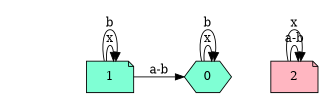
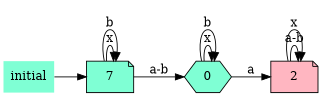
node "initial": added
node "1": label "1" -> "7"
edge "0" -> "2": added, label "a"
